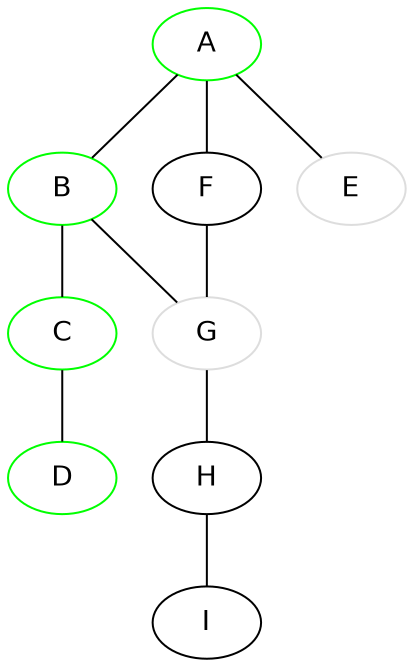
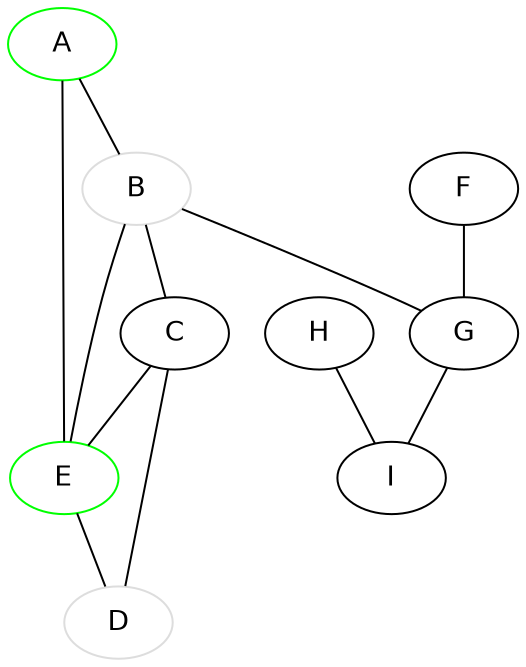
edge "A" -- "F": removed
node "B": color #00ff00 -> #dddddd
node "E": color #dddddd -> #00ff00
edge "B" -- "E": added
node "C": color #00ff00 -> #000000
node "G": color #dddddd -> #000000
edge "C" -- "E": added
edge "G" -- "H": now "G" -- "I"
node "D": color #00ff00 -> #dddddd
edge "E" -- "D": added
